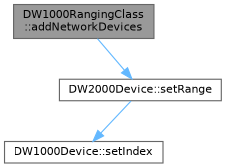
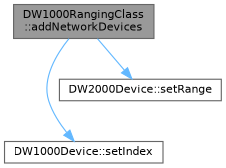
edge "DW2000Device::setRange" -> "DW1000Device::setIndex": now "DW1000RangingClass ::addNetworkDevices" -> "DW1000Device::setIndex"
